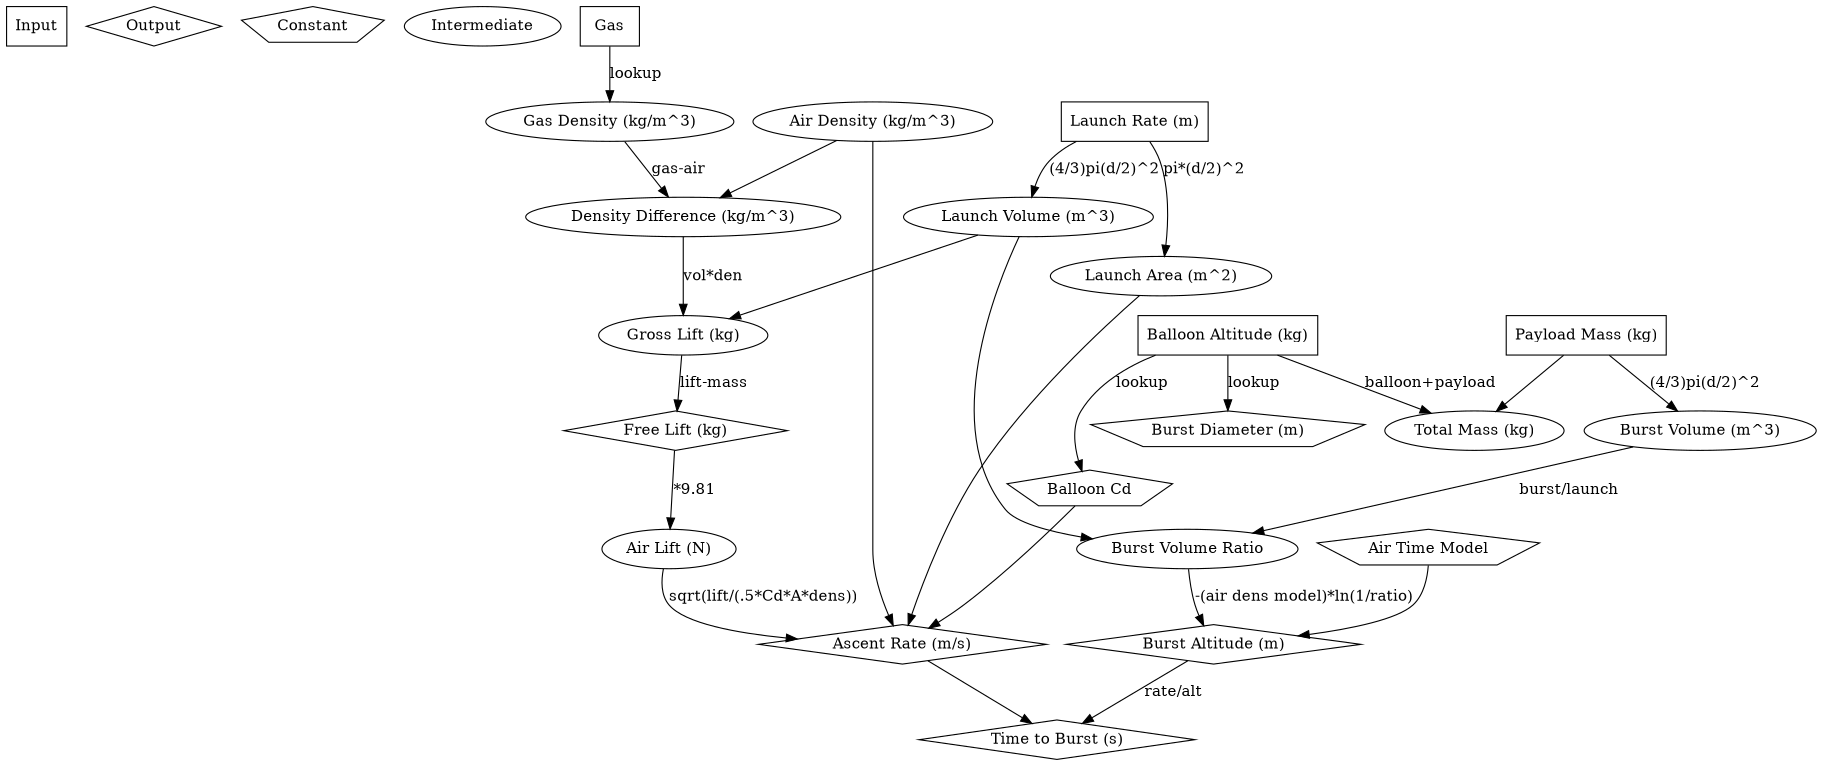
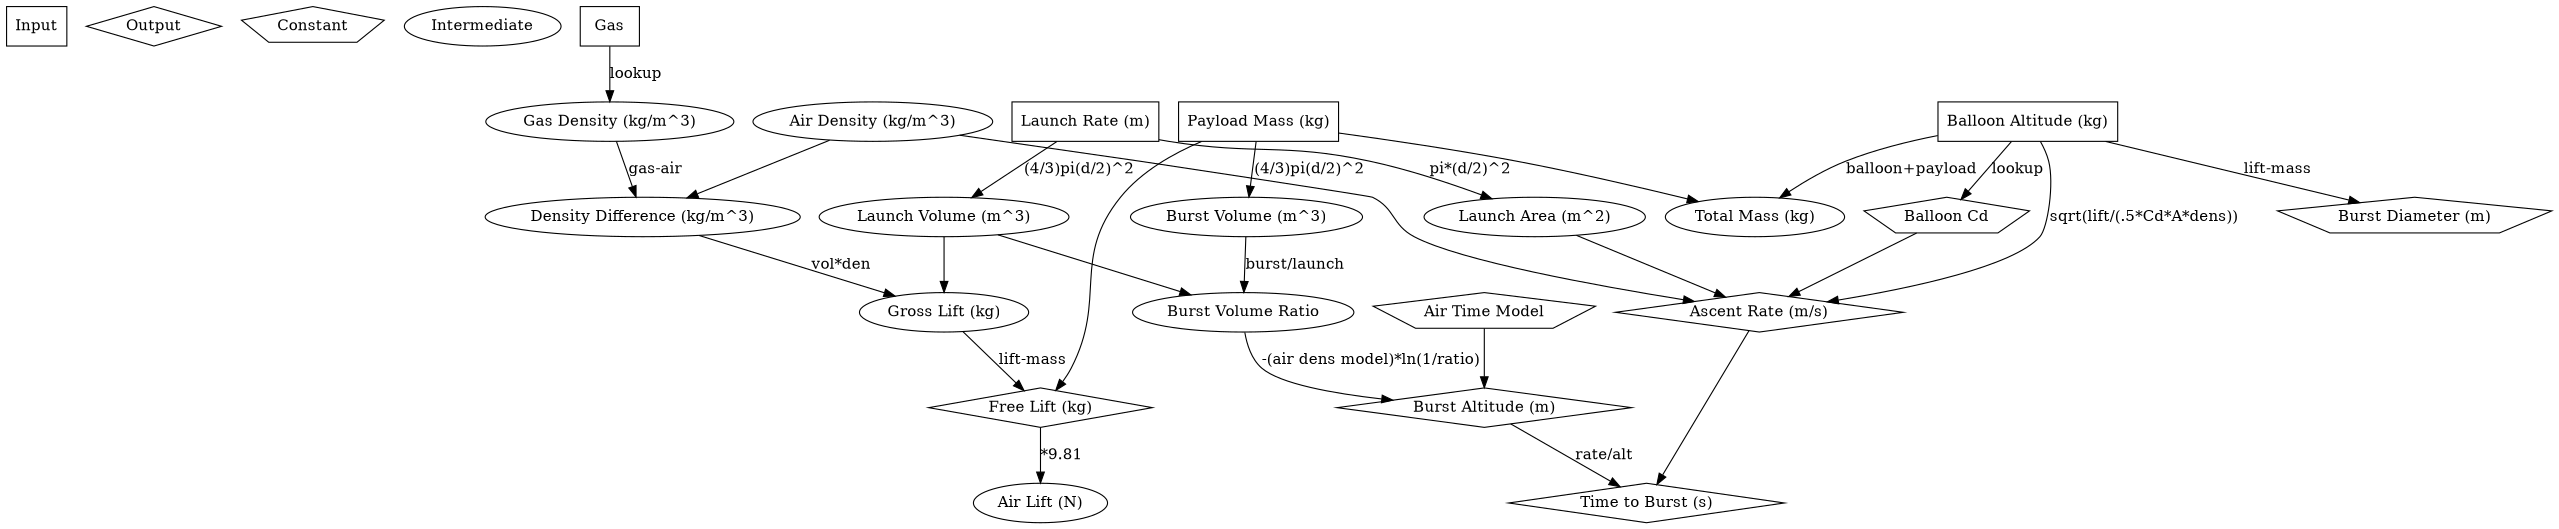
edge "Payload Mass (kg)" -> "Free Lift (kg)": added
edge "Balloon Altitude (kg)" -> "Burst Diameter (m)": label "lookup" -> "lift-mass"
edge "Air Lift (N)" -> "Ascent Rate (m/s)": now "Balloon Altitude (kg)" -> "Ascent Rate (m/s)"
